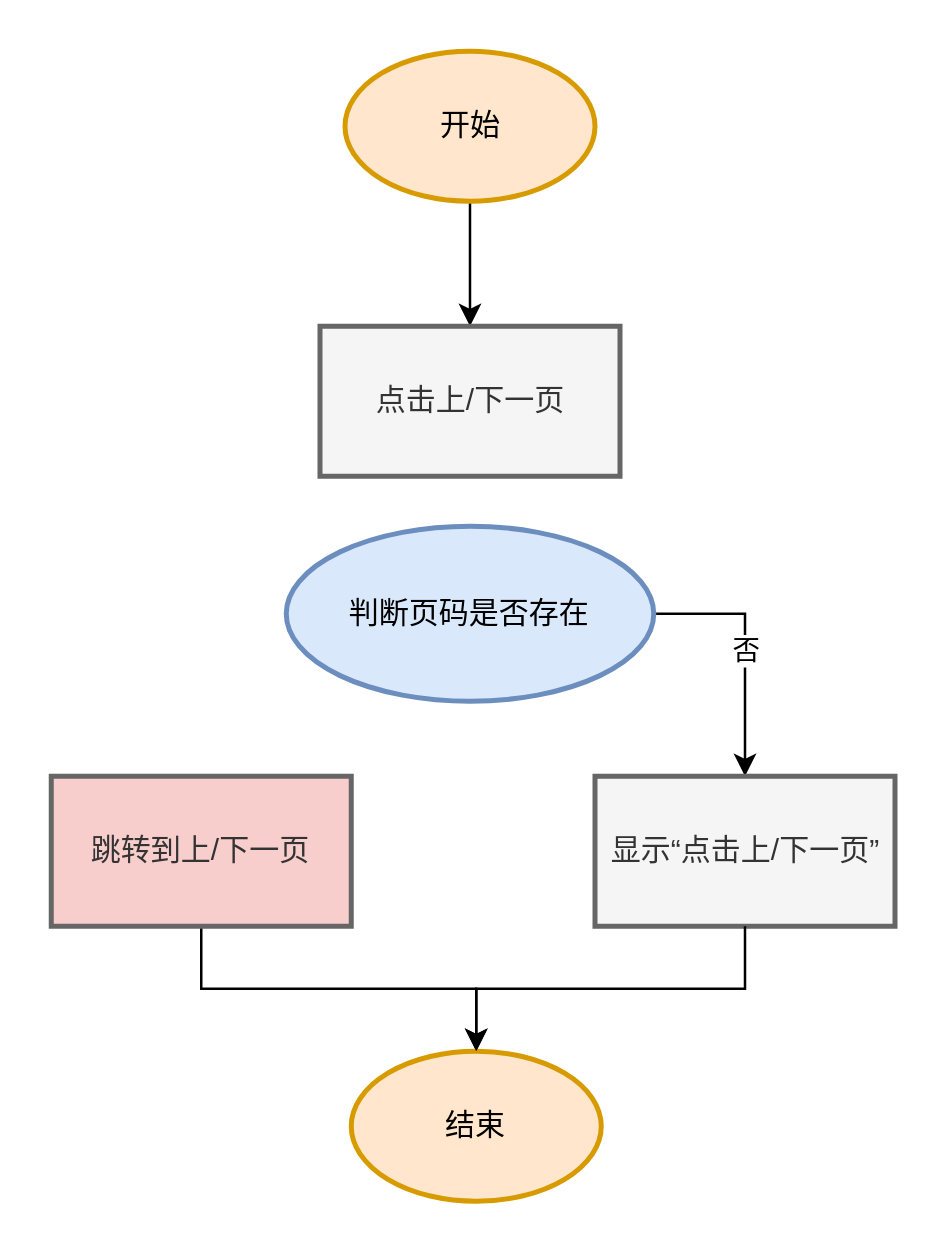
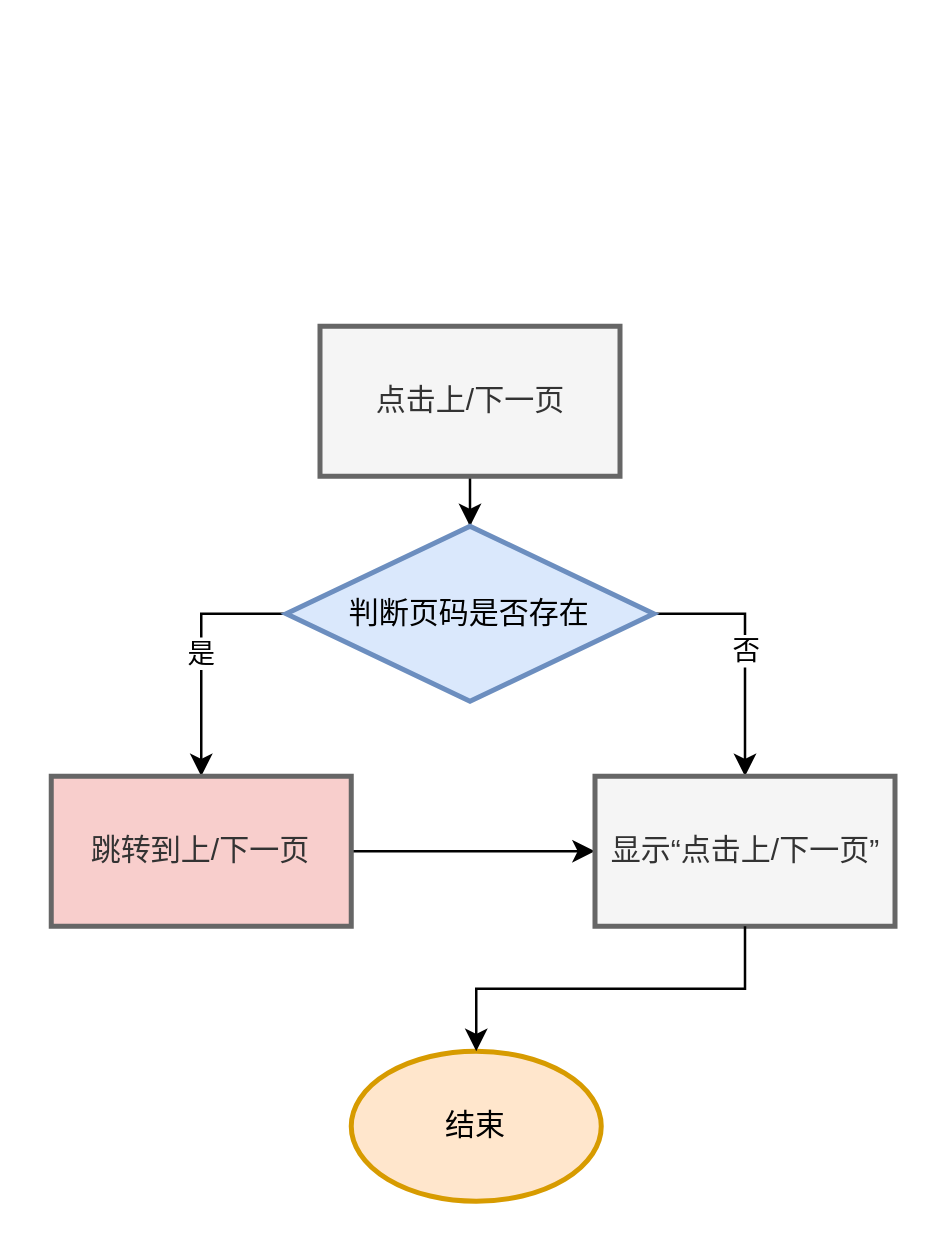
node "开始": removed
edge "开始" -> "点击上/下一页": removed
edge "点击上/下一页" -> "判断页码是否存在": added
node "判断页码是否存在": shape ellipse -> diamond
edge "判断页码是否存在" -> "跳转到上/下一页": added, label "是"
edge "跳转到上/下一页" -> "结束": now "跳转到上/下一页" -> "显示“点击上/下一页”"
